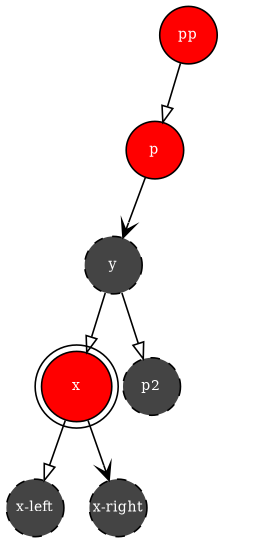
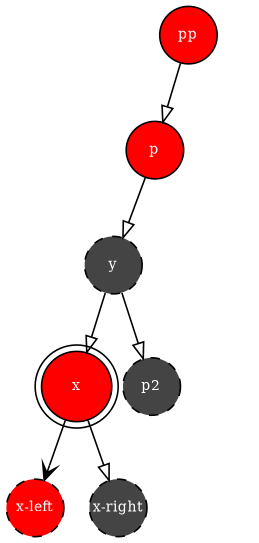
edge "p" -> "y": arrowhead vee -> onormal
edge "x" -> "x-left": arrowhead onormal -> vee
edge "x" -> "x-right": arrowhead vee -> onormal
node "x-left": fillcolor #444444 -> red
